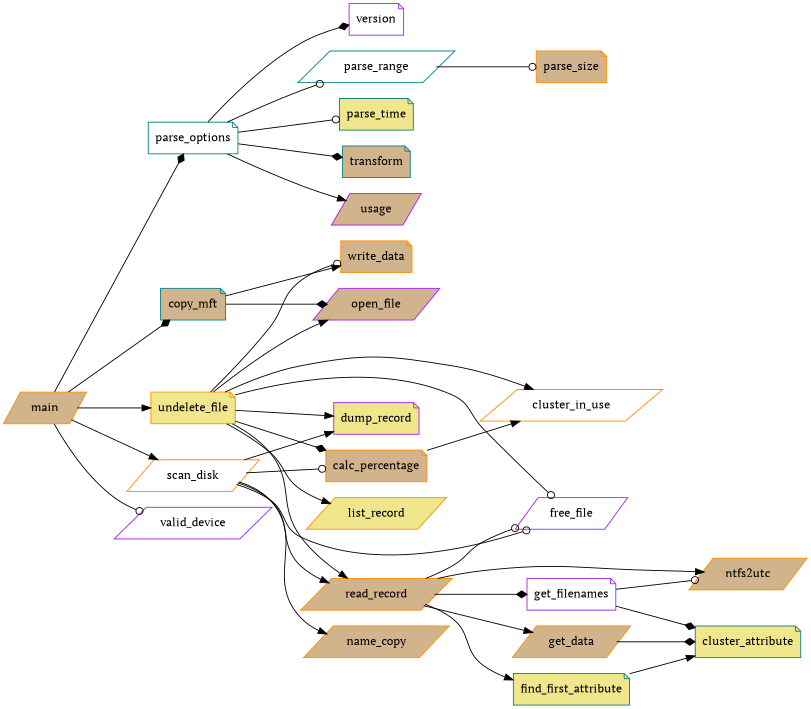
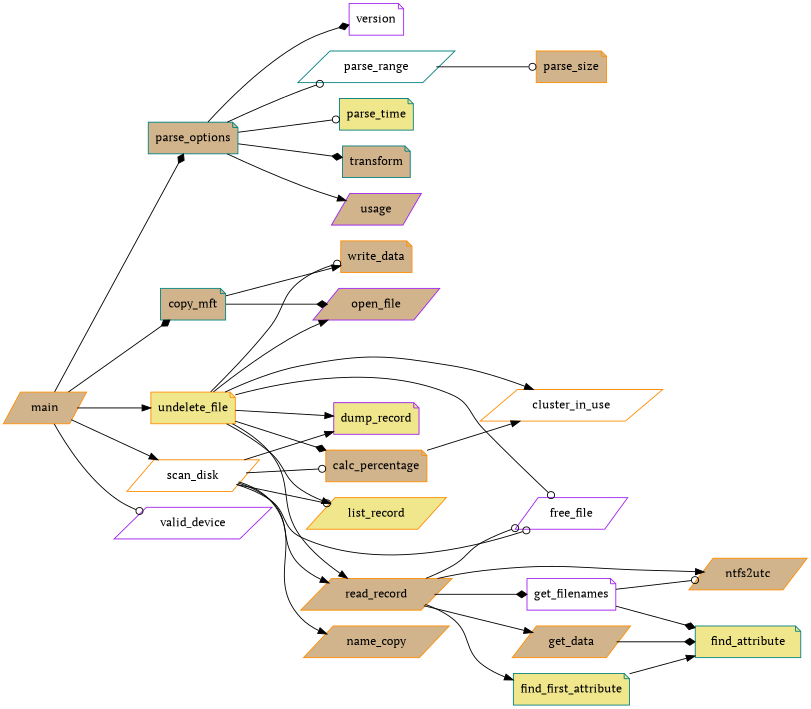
node "parse_options": fillcolor white -> tan
edge "scan_disk" -> "list_record": added
node "cluster_attribute": label "cluster_attribute" -> "find_attribute"
